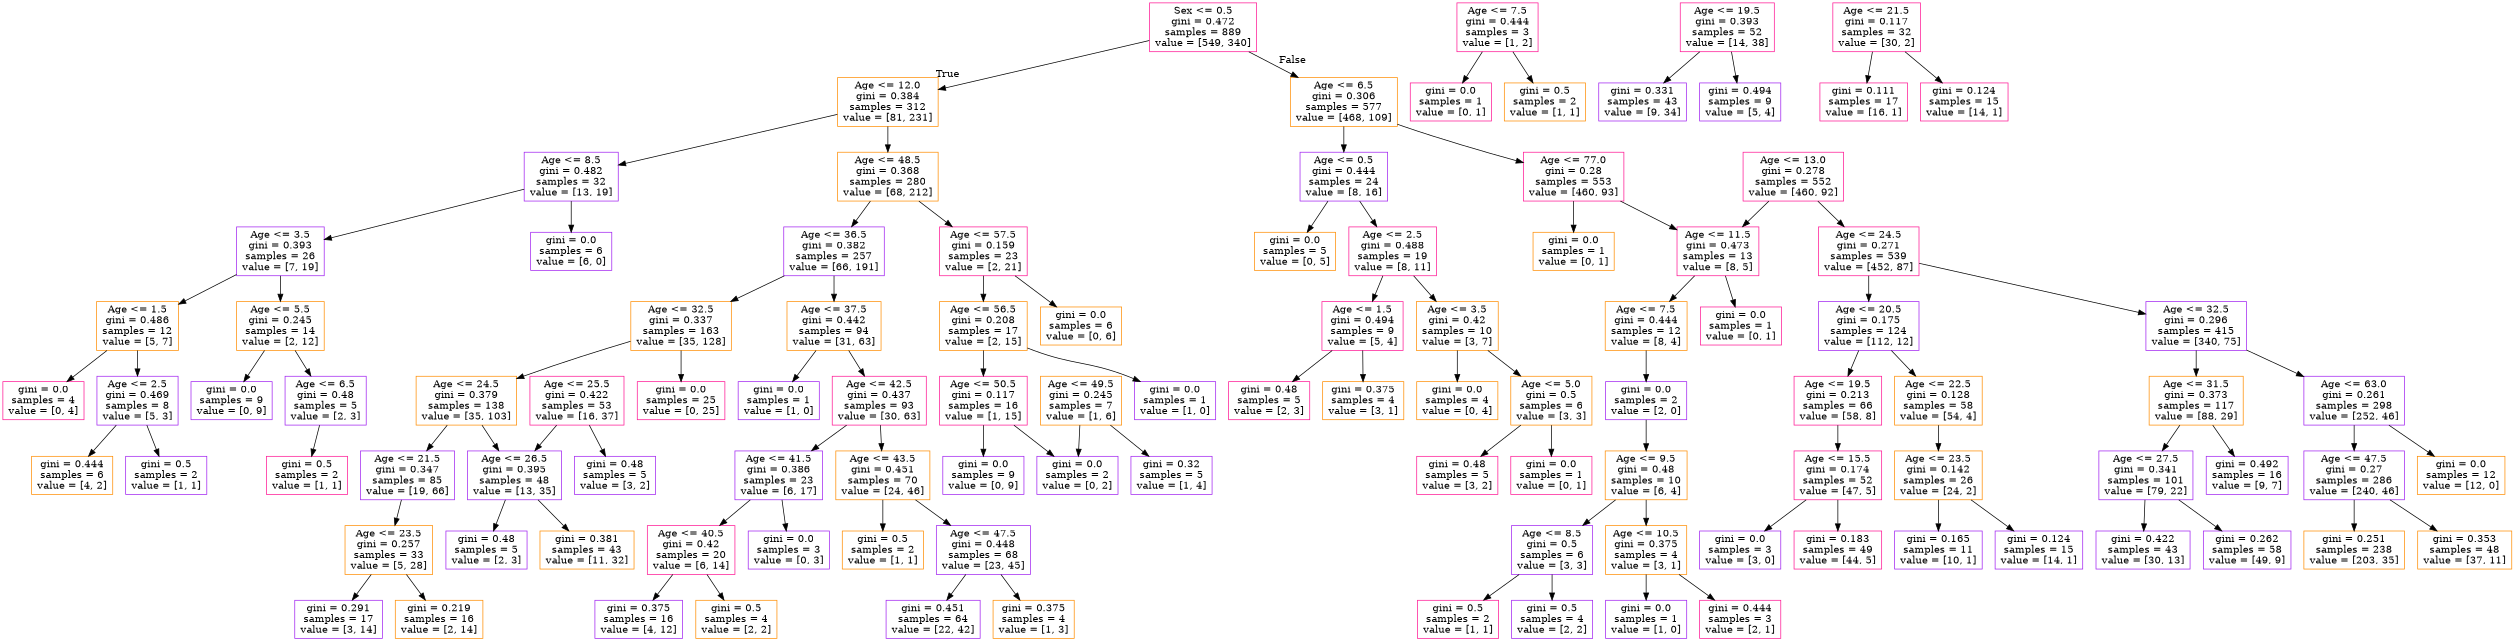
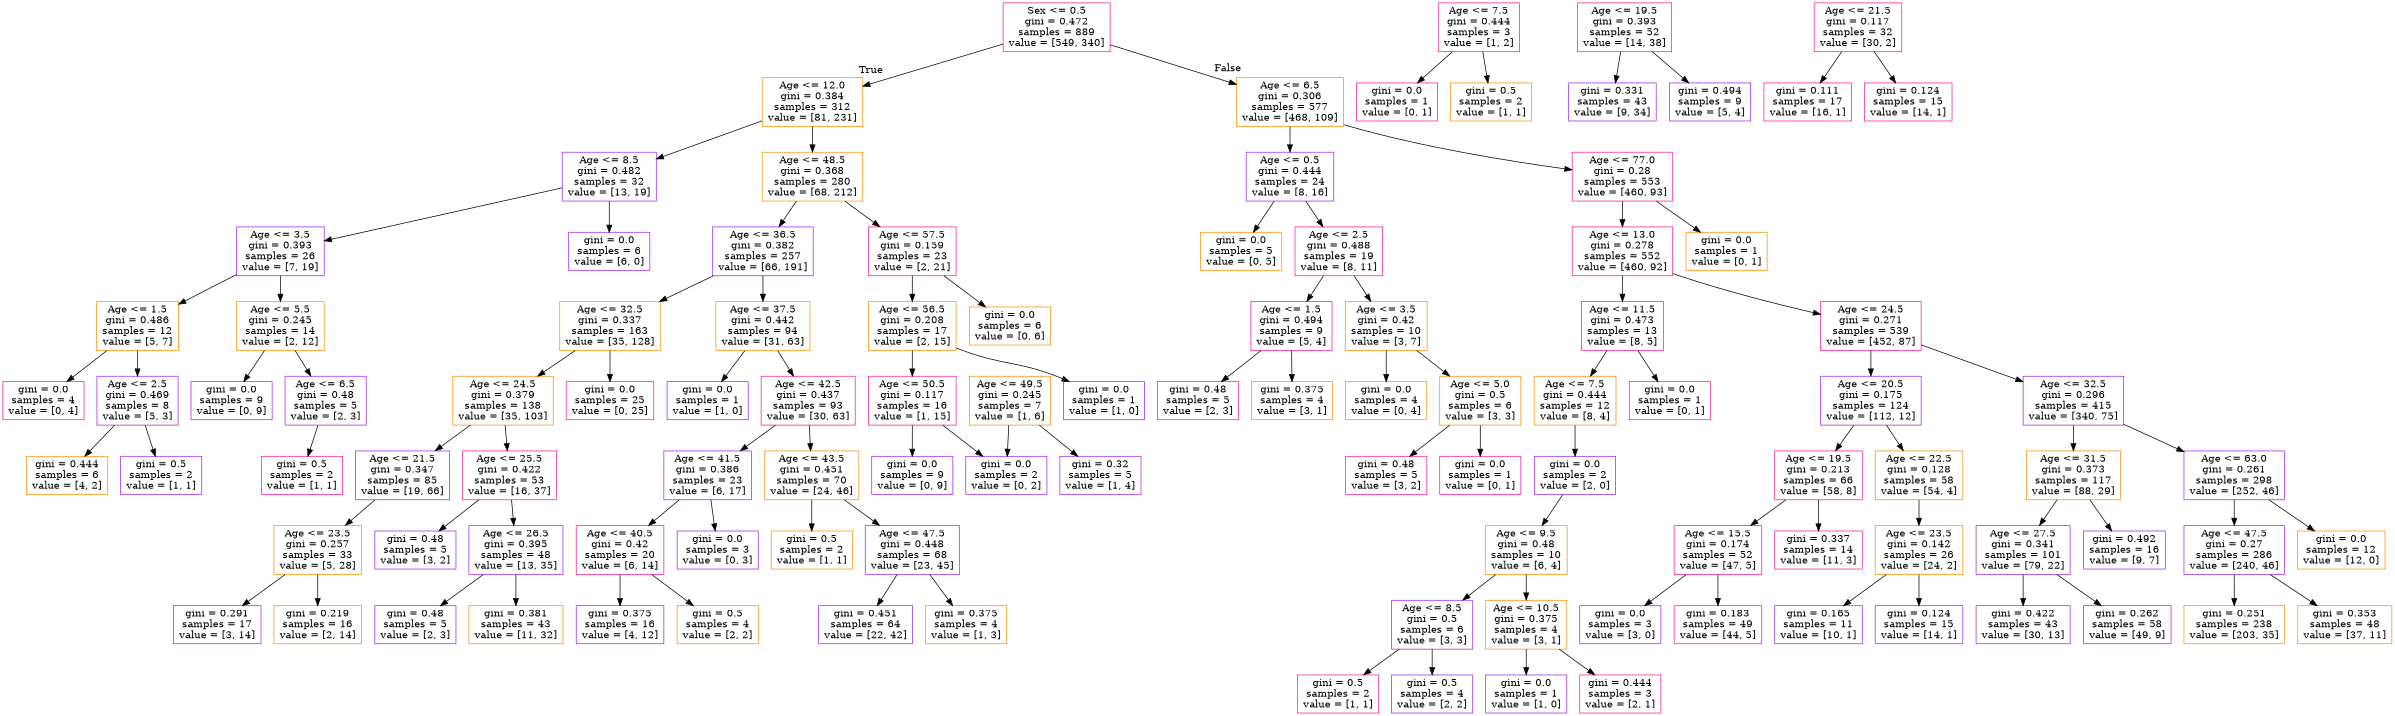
edge "Age <= 77.0 gini = 0.28 samples = 553 value = [460, 93]" -> "Age <= 11.5 gini = 0.473 samples = 13 value = [8, 5]": now "Age <= 77.0 gini = 0.28 samples = 553 value = [460, 93]" -> "Age <= 13.0 gini = 0.278 samples = 552 value = [460, 92]"
edge "Age <= 24.5 gini = 0.379 samples = 138 value = [35, 103]" -> "Age <= 26.5 gini = 0.395 samples = 48 value = [13, 35]": now "Age <= 24.5 gini = 0.379 samples = 138 value = [35, 103]" -> "Age <= 25.5 gini = 0.422 samples = 53 value = [16, 37]"
node "gini = 0.337 samples = 14 value = [11, 3]": added
